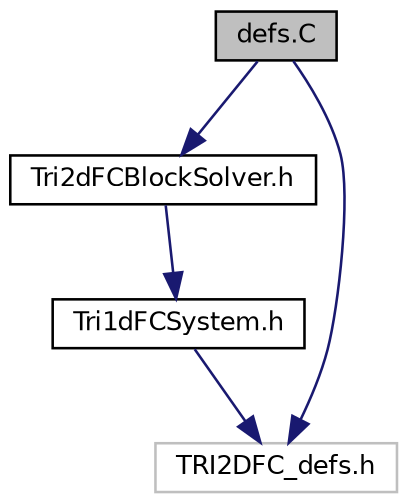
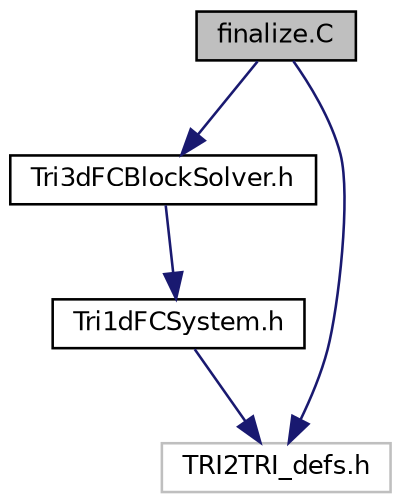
node "defs.C": label "defs.C" -> "finalize.C"
node "Tri2dFCBlockSolver.h": label "Tri2dFCBlockSolver.h" -> "Tri3dFCBlockSolver.h"
node "TRI2DFC_defs.h": label "TRI2DFC_defs.h" -> "TRI2TRI_defs.h"
